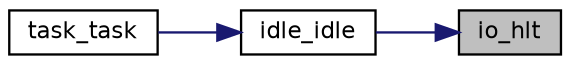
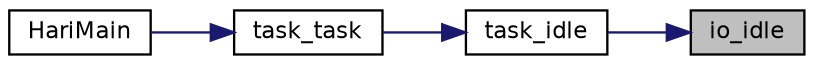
node "HariMain": added
node "idle_idle": label "idle_idle" -> "task_idle"
node "io_hlt": label "io_hlt" -> "io_idle"
